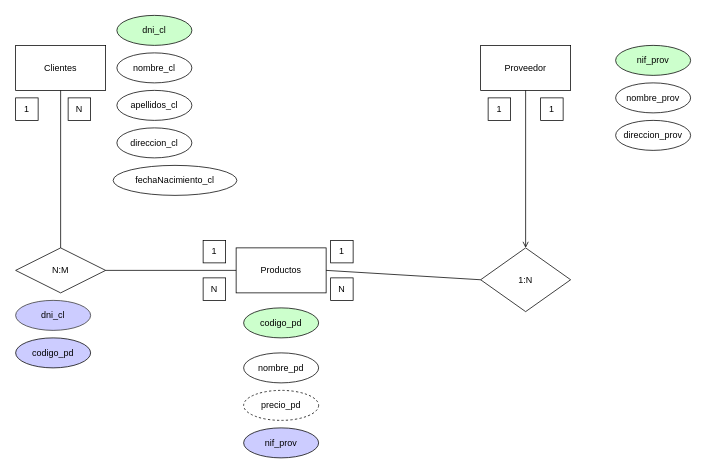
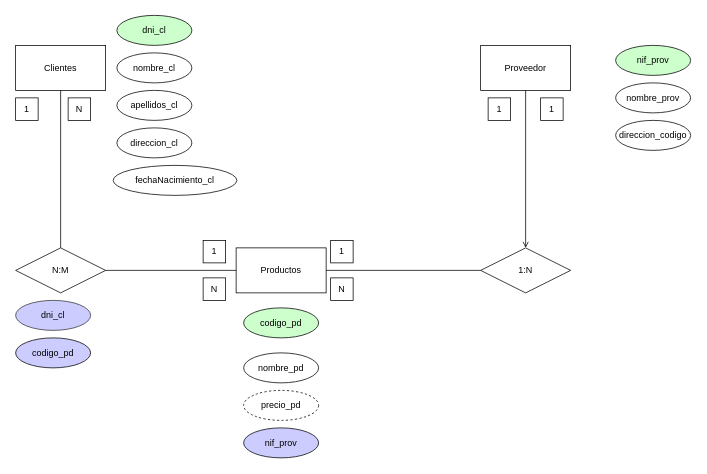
node "direccion_prov": label "direccion_prov" -> "direccion_codigo"
node "1:N": size 90x64 -> 90x45
